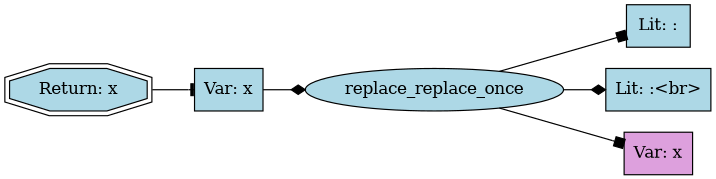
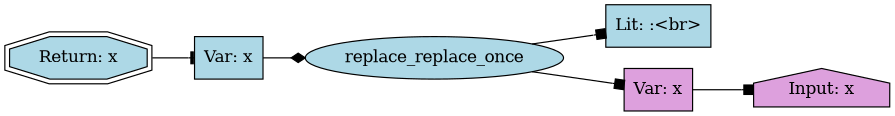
node "Lit: :": removed
edge "replace_replace_once" -> "Lit: :<br>": arrowhead diamond -> box
node "Input: x": added
